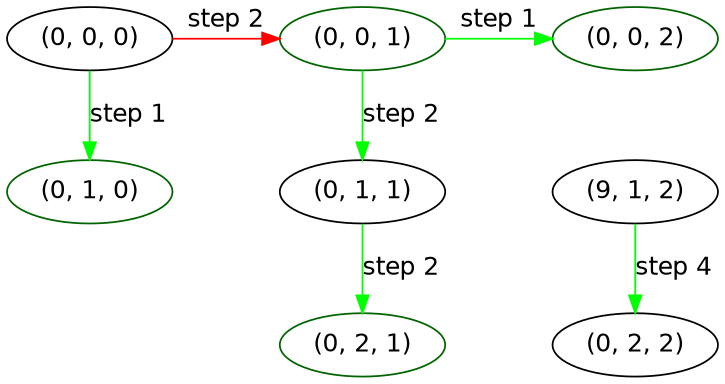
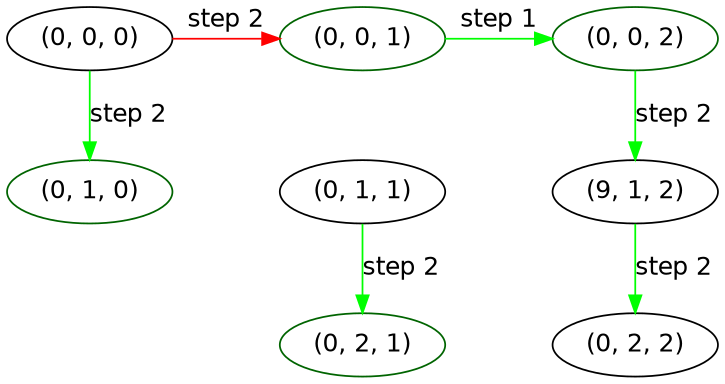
edge "(0, 0, 1)" -> "(0, 1, 1)": removed, label "step 2"
edge "(0, 0, 2)" -> "(9, 1, 2)": added, label "step 2"
edge "(0, 0, 0)" -> "(0, 1, 0)": label "step 1" -> "step 2"
edge "(9, 1, 2)" -> "(0, 2, 2)": label "step 4" -> "step 2"
